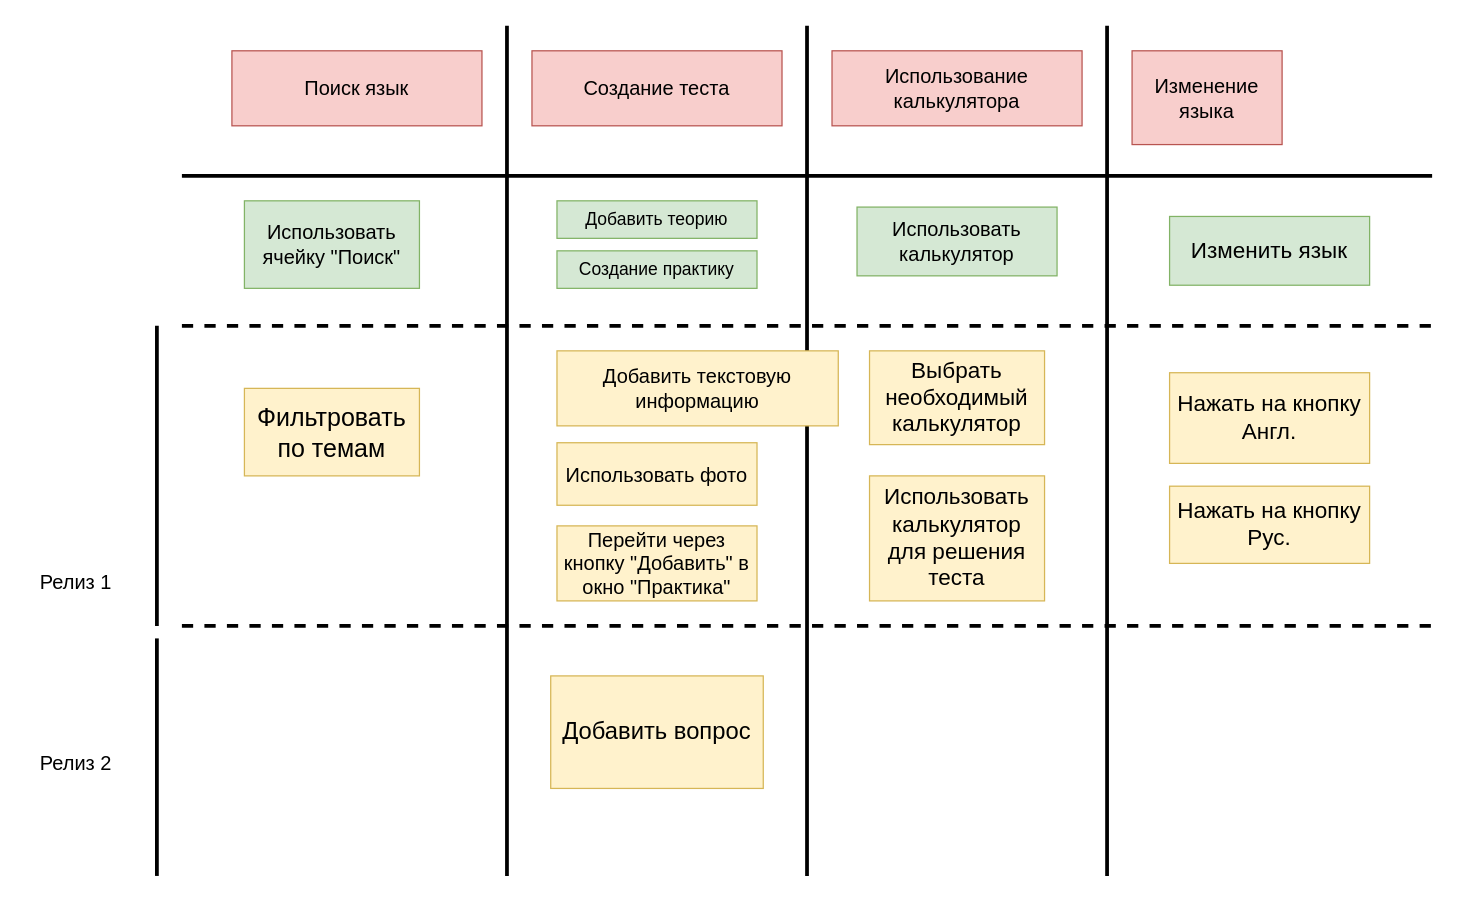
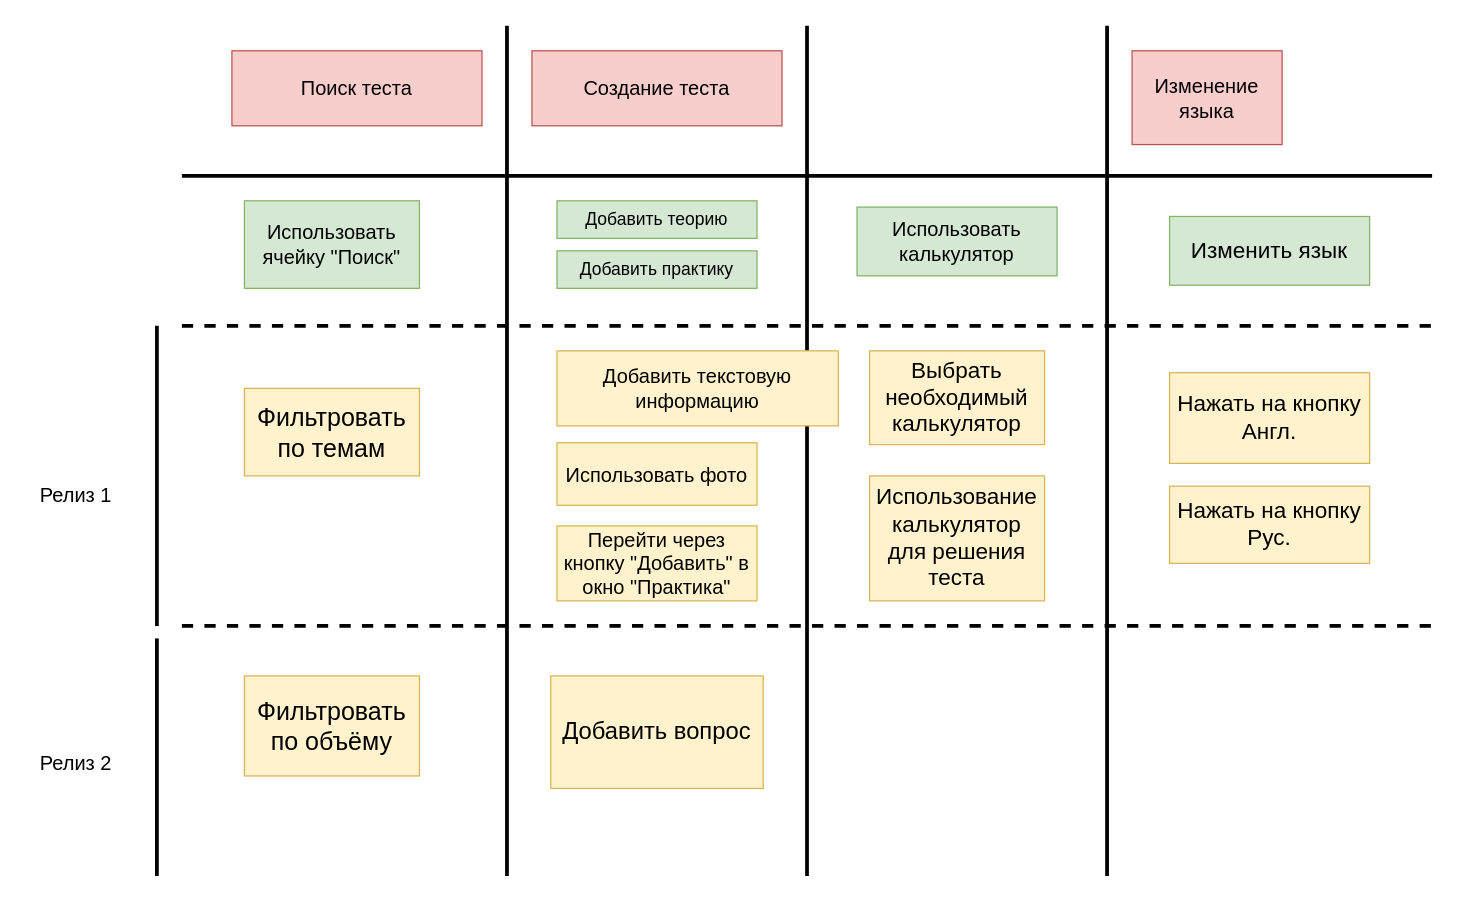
node "Поиск язык": label "Поиск язык" -> "Поиск теста"
node "Использование калькулятора": removed
node "Создание практику": label "Создание практику" -> "Добавить практику"
node "Использовать калькулятор для решения теста": label "Использовать калькулятор для решения теста" -> "Использование калькулятор для решения теста"
node "Релиз 1": moved (76, 582) -> (76, 494)
node "Фильтровать по объёму": added
